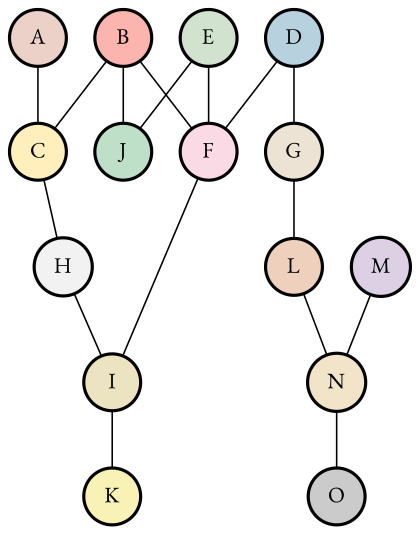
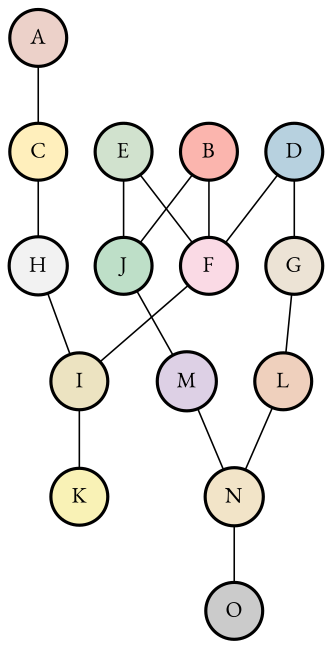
edge "B" -- "C": removed
edge "J" -- "M": added
